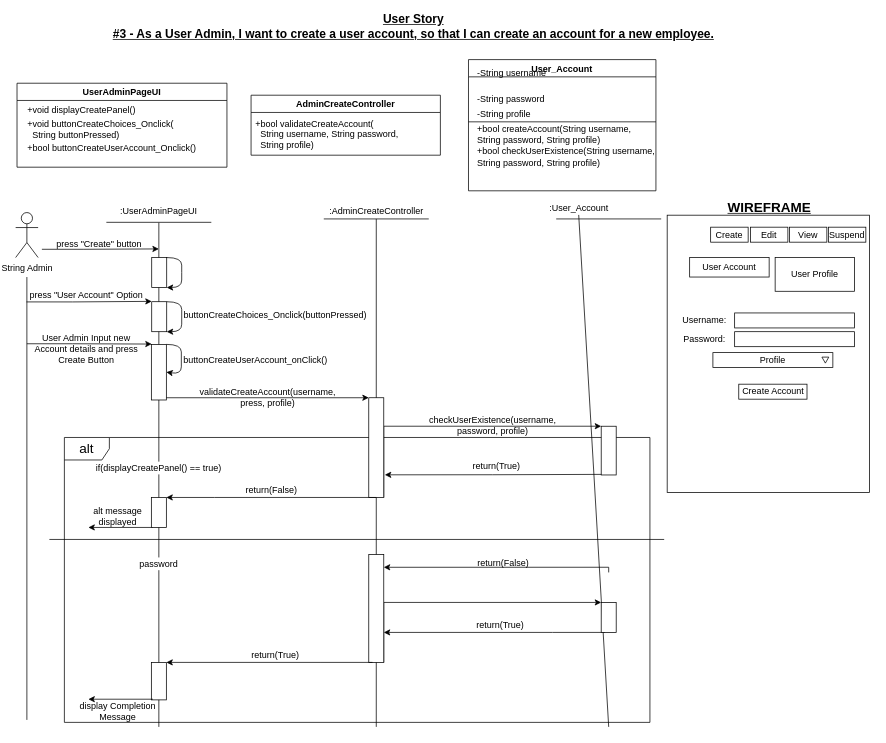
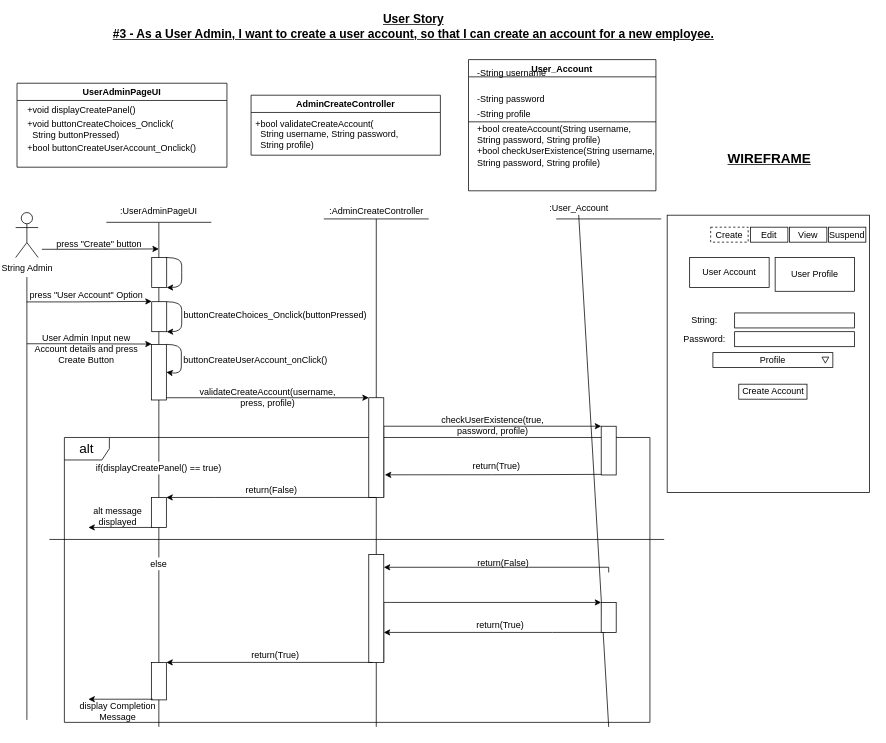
node "WIREFRAME": moved (769, 208) -> (769, 159)
node "Create": style solid -> dashed
node "User Account": size 80x20 -> 80x30
node "Username:": label "Username:" -> "String:"
node "checkUserExistence(username, password, profile)": label "checkUserExistence(username, password, profile)" -> "checkUserExistence(true, password, profile)"
node "password": label "password" -> "else"
